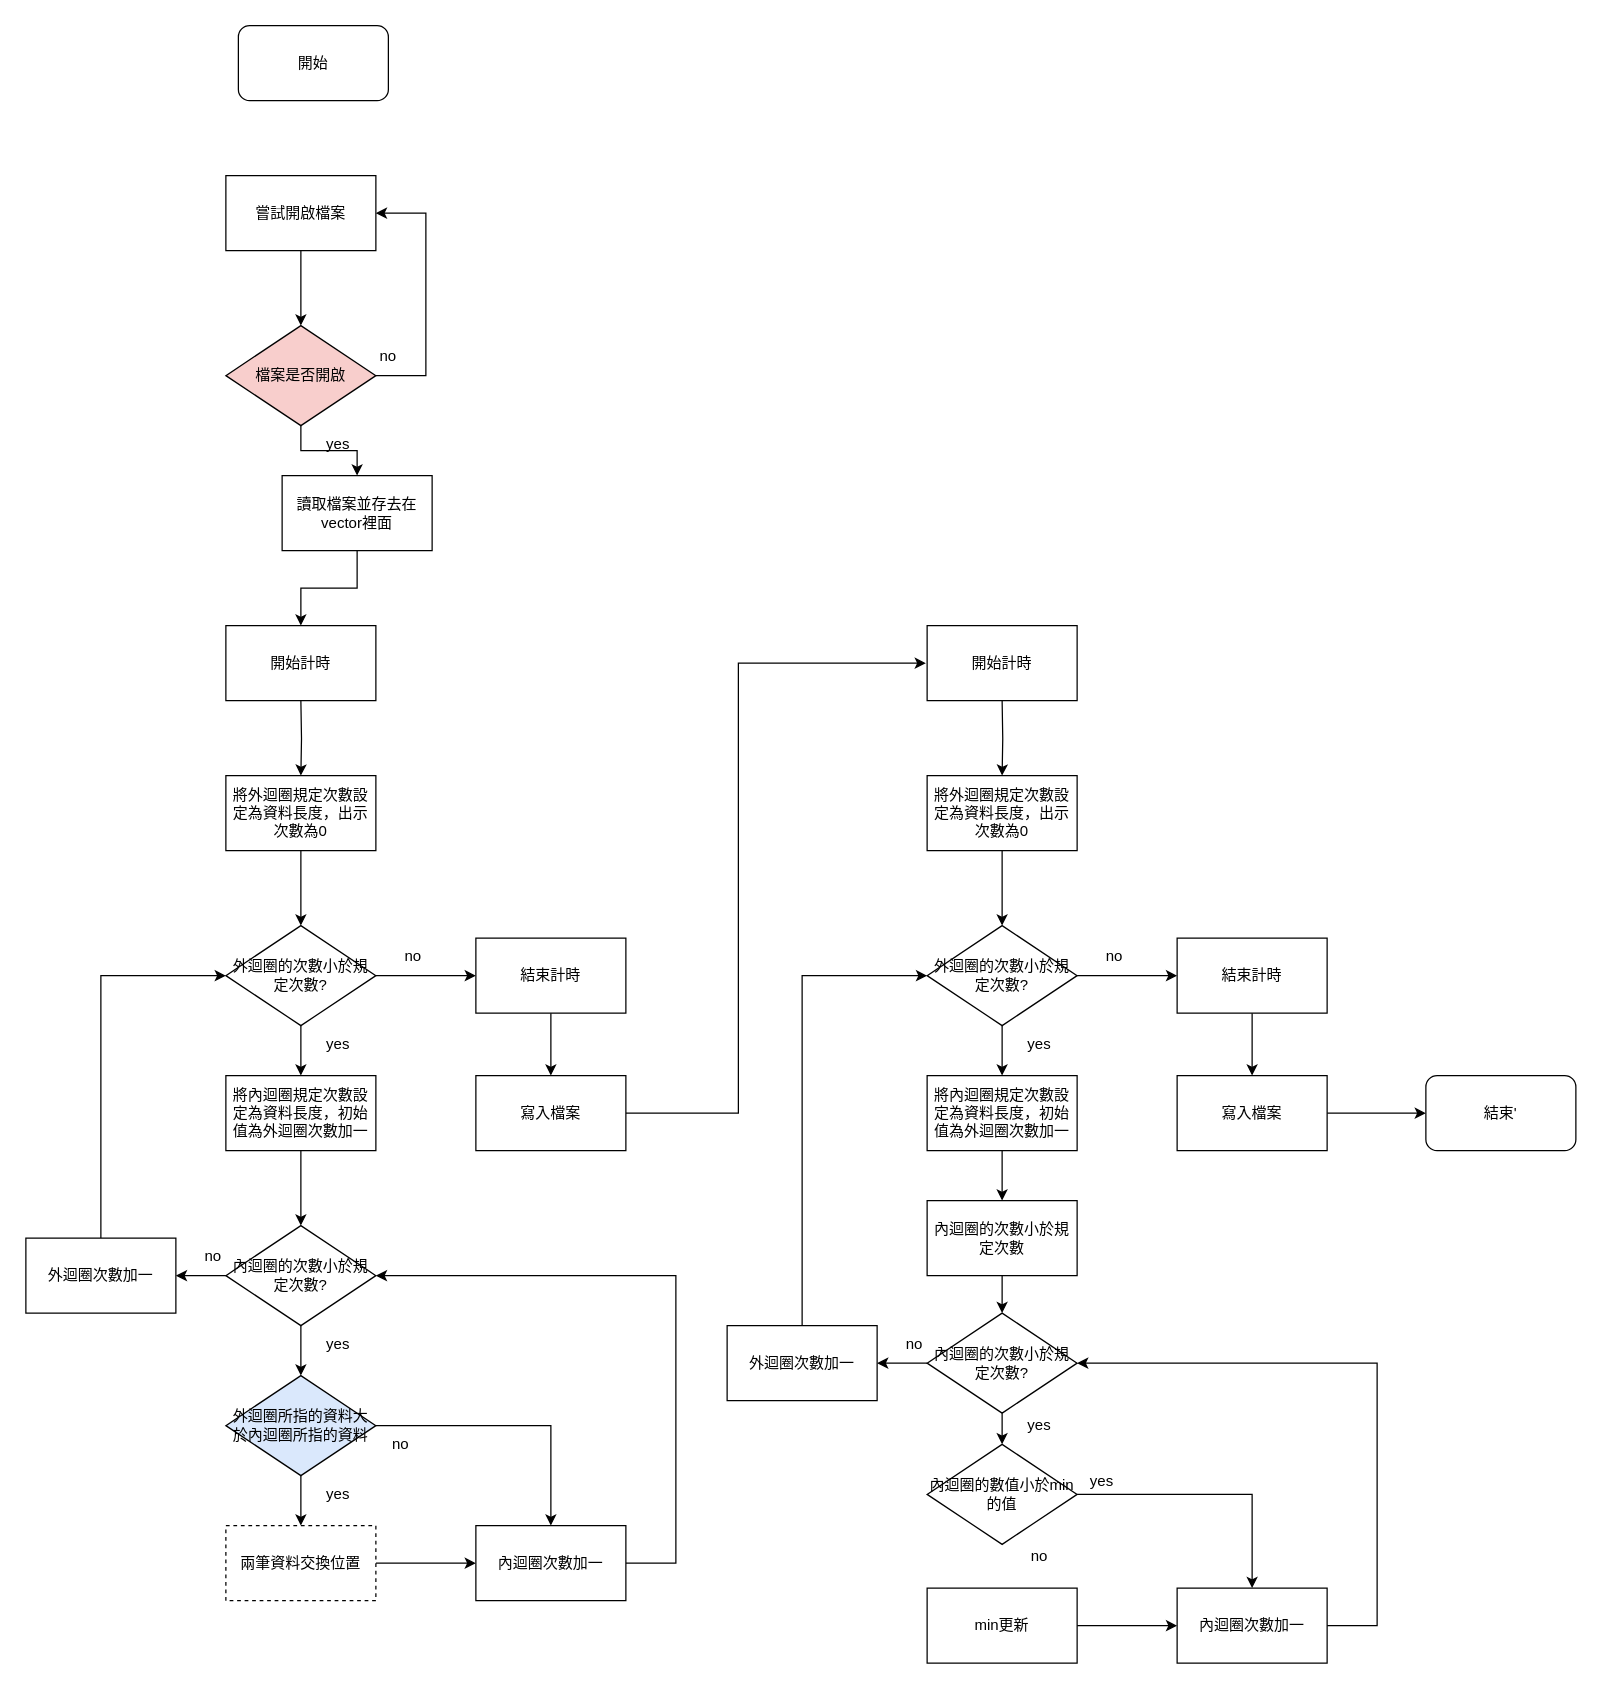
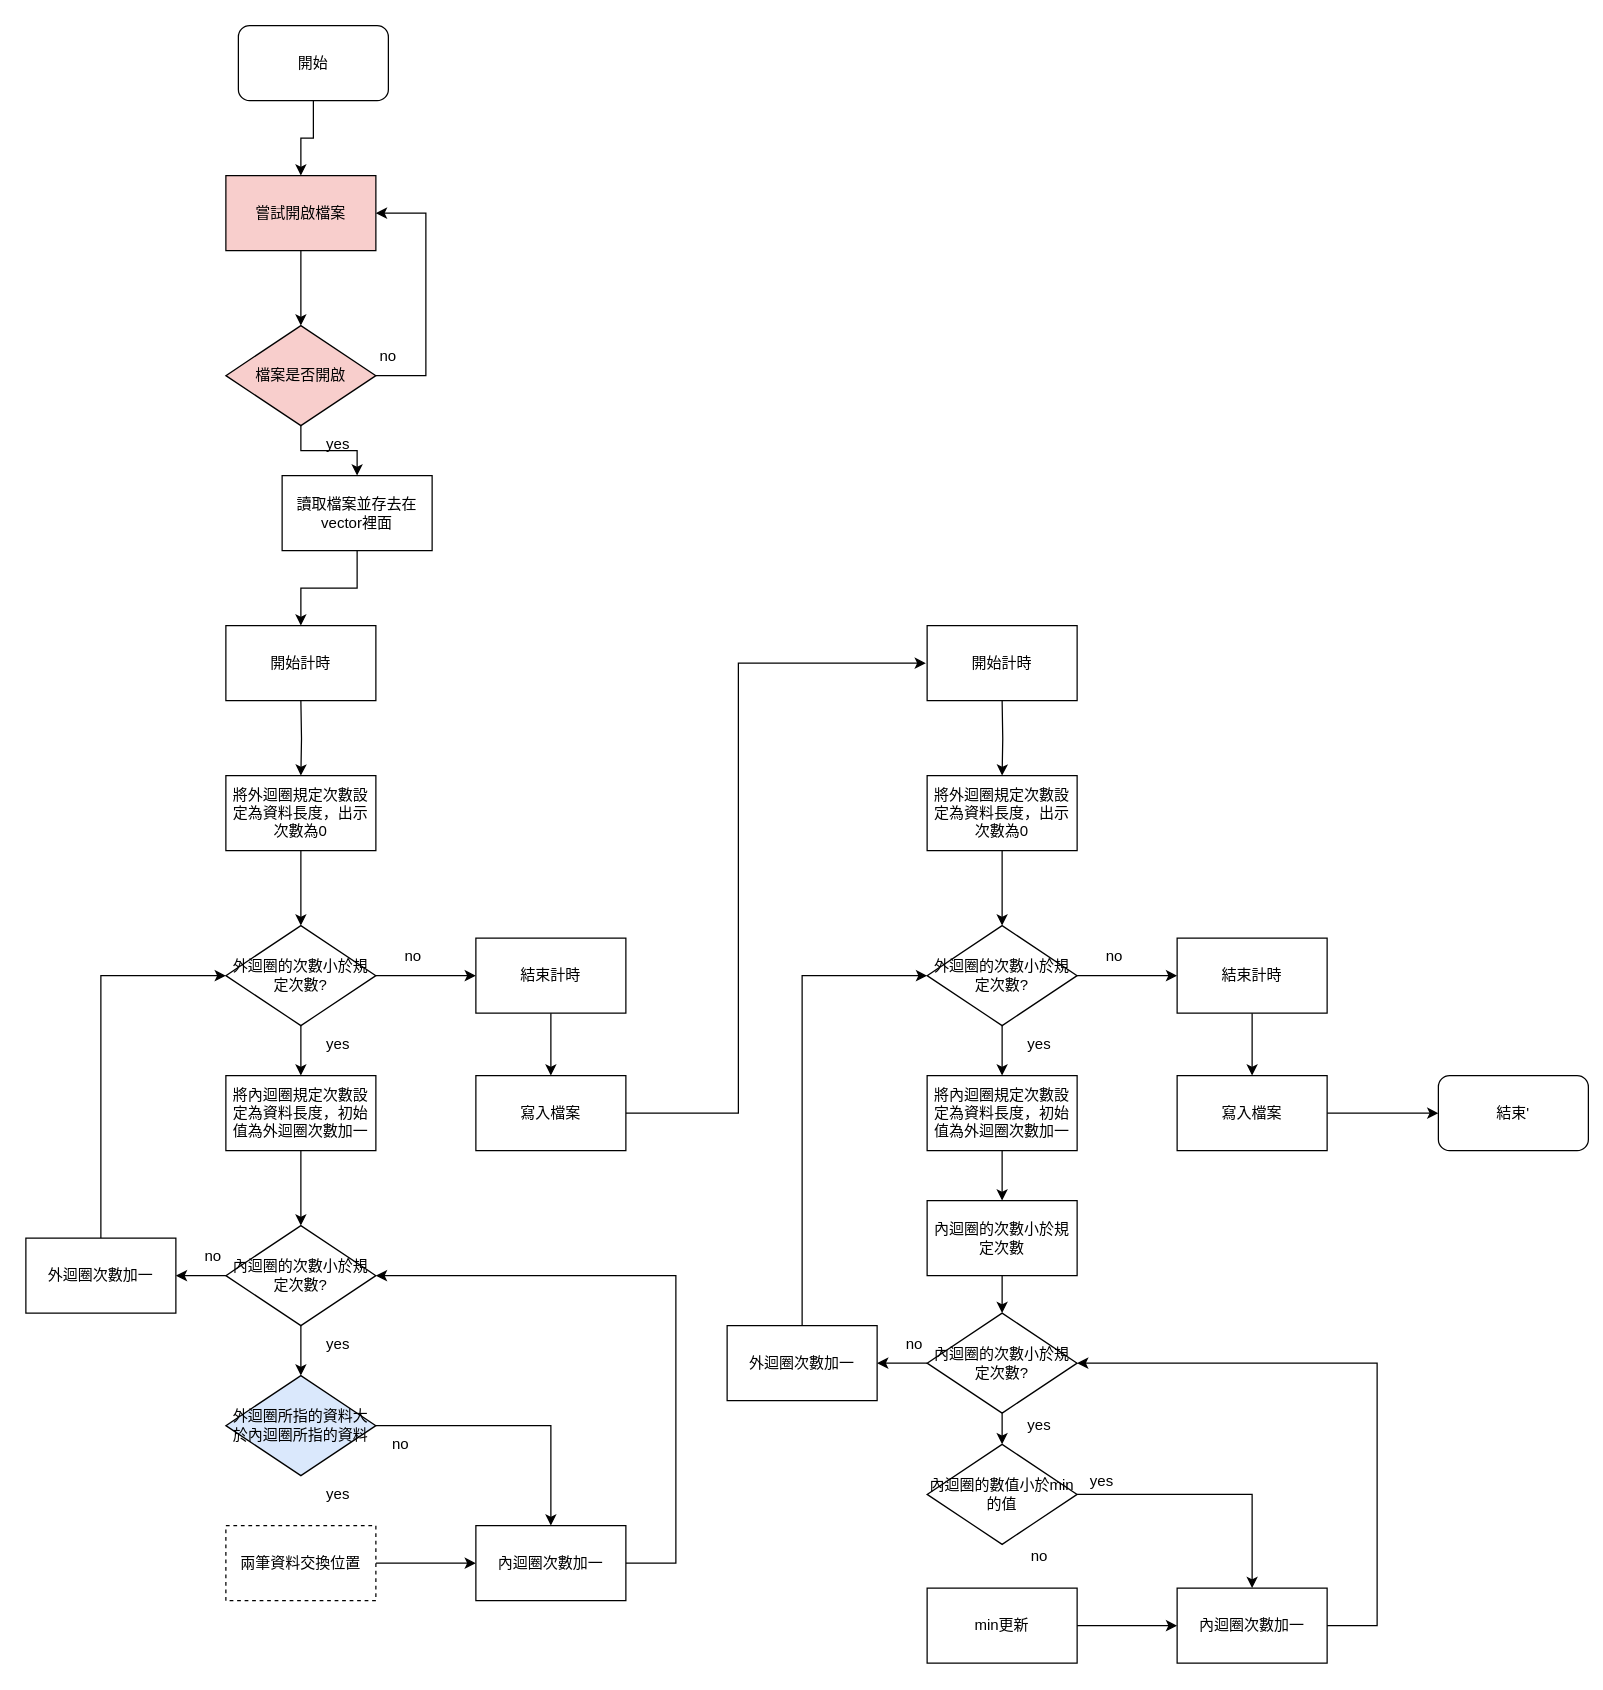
edge "開始" -> "嘗試開啟檔案": added
node "嘗試開啟檔案": fillcolor #ffffff -> #f8cecc
node "結束'": moved (1501, 1113) -> (1513, 1113)
edge "外迴圈所指的資料大於內迴圈所指的資料" -> "兩筆資料交換位置": removed
